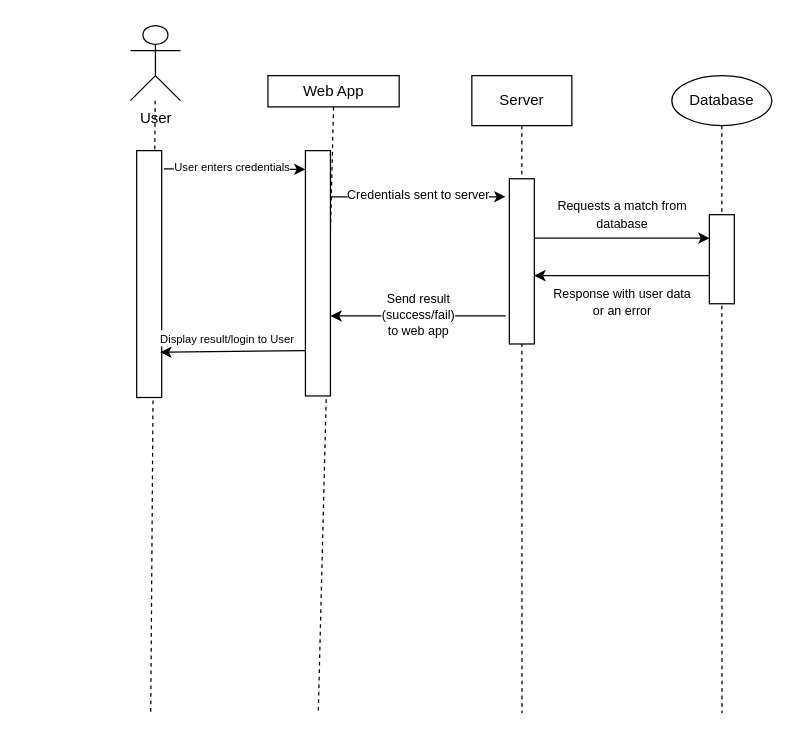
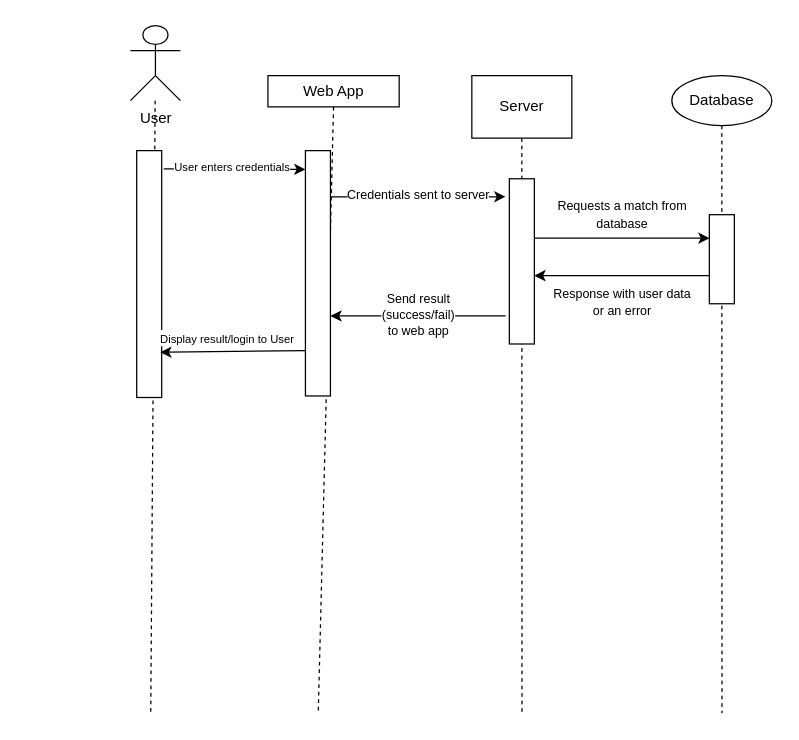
node "Server": size 100x50 -> 100x63
